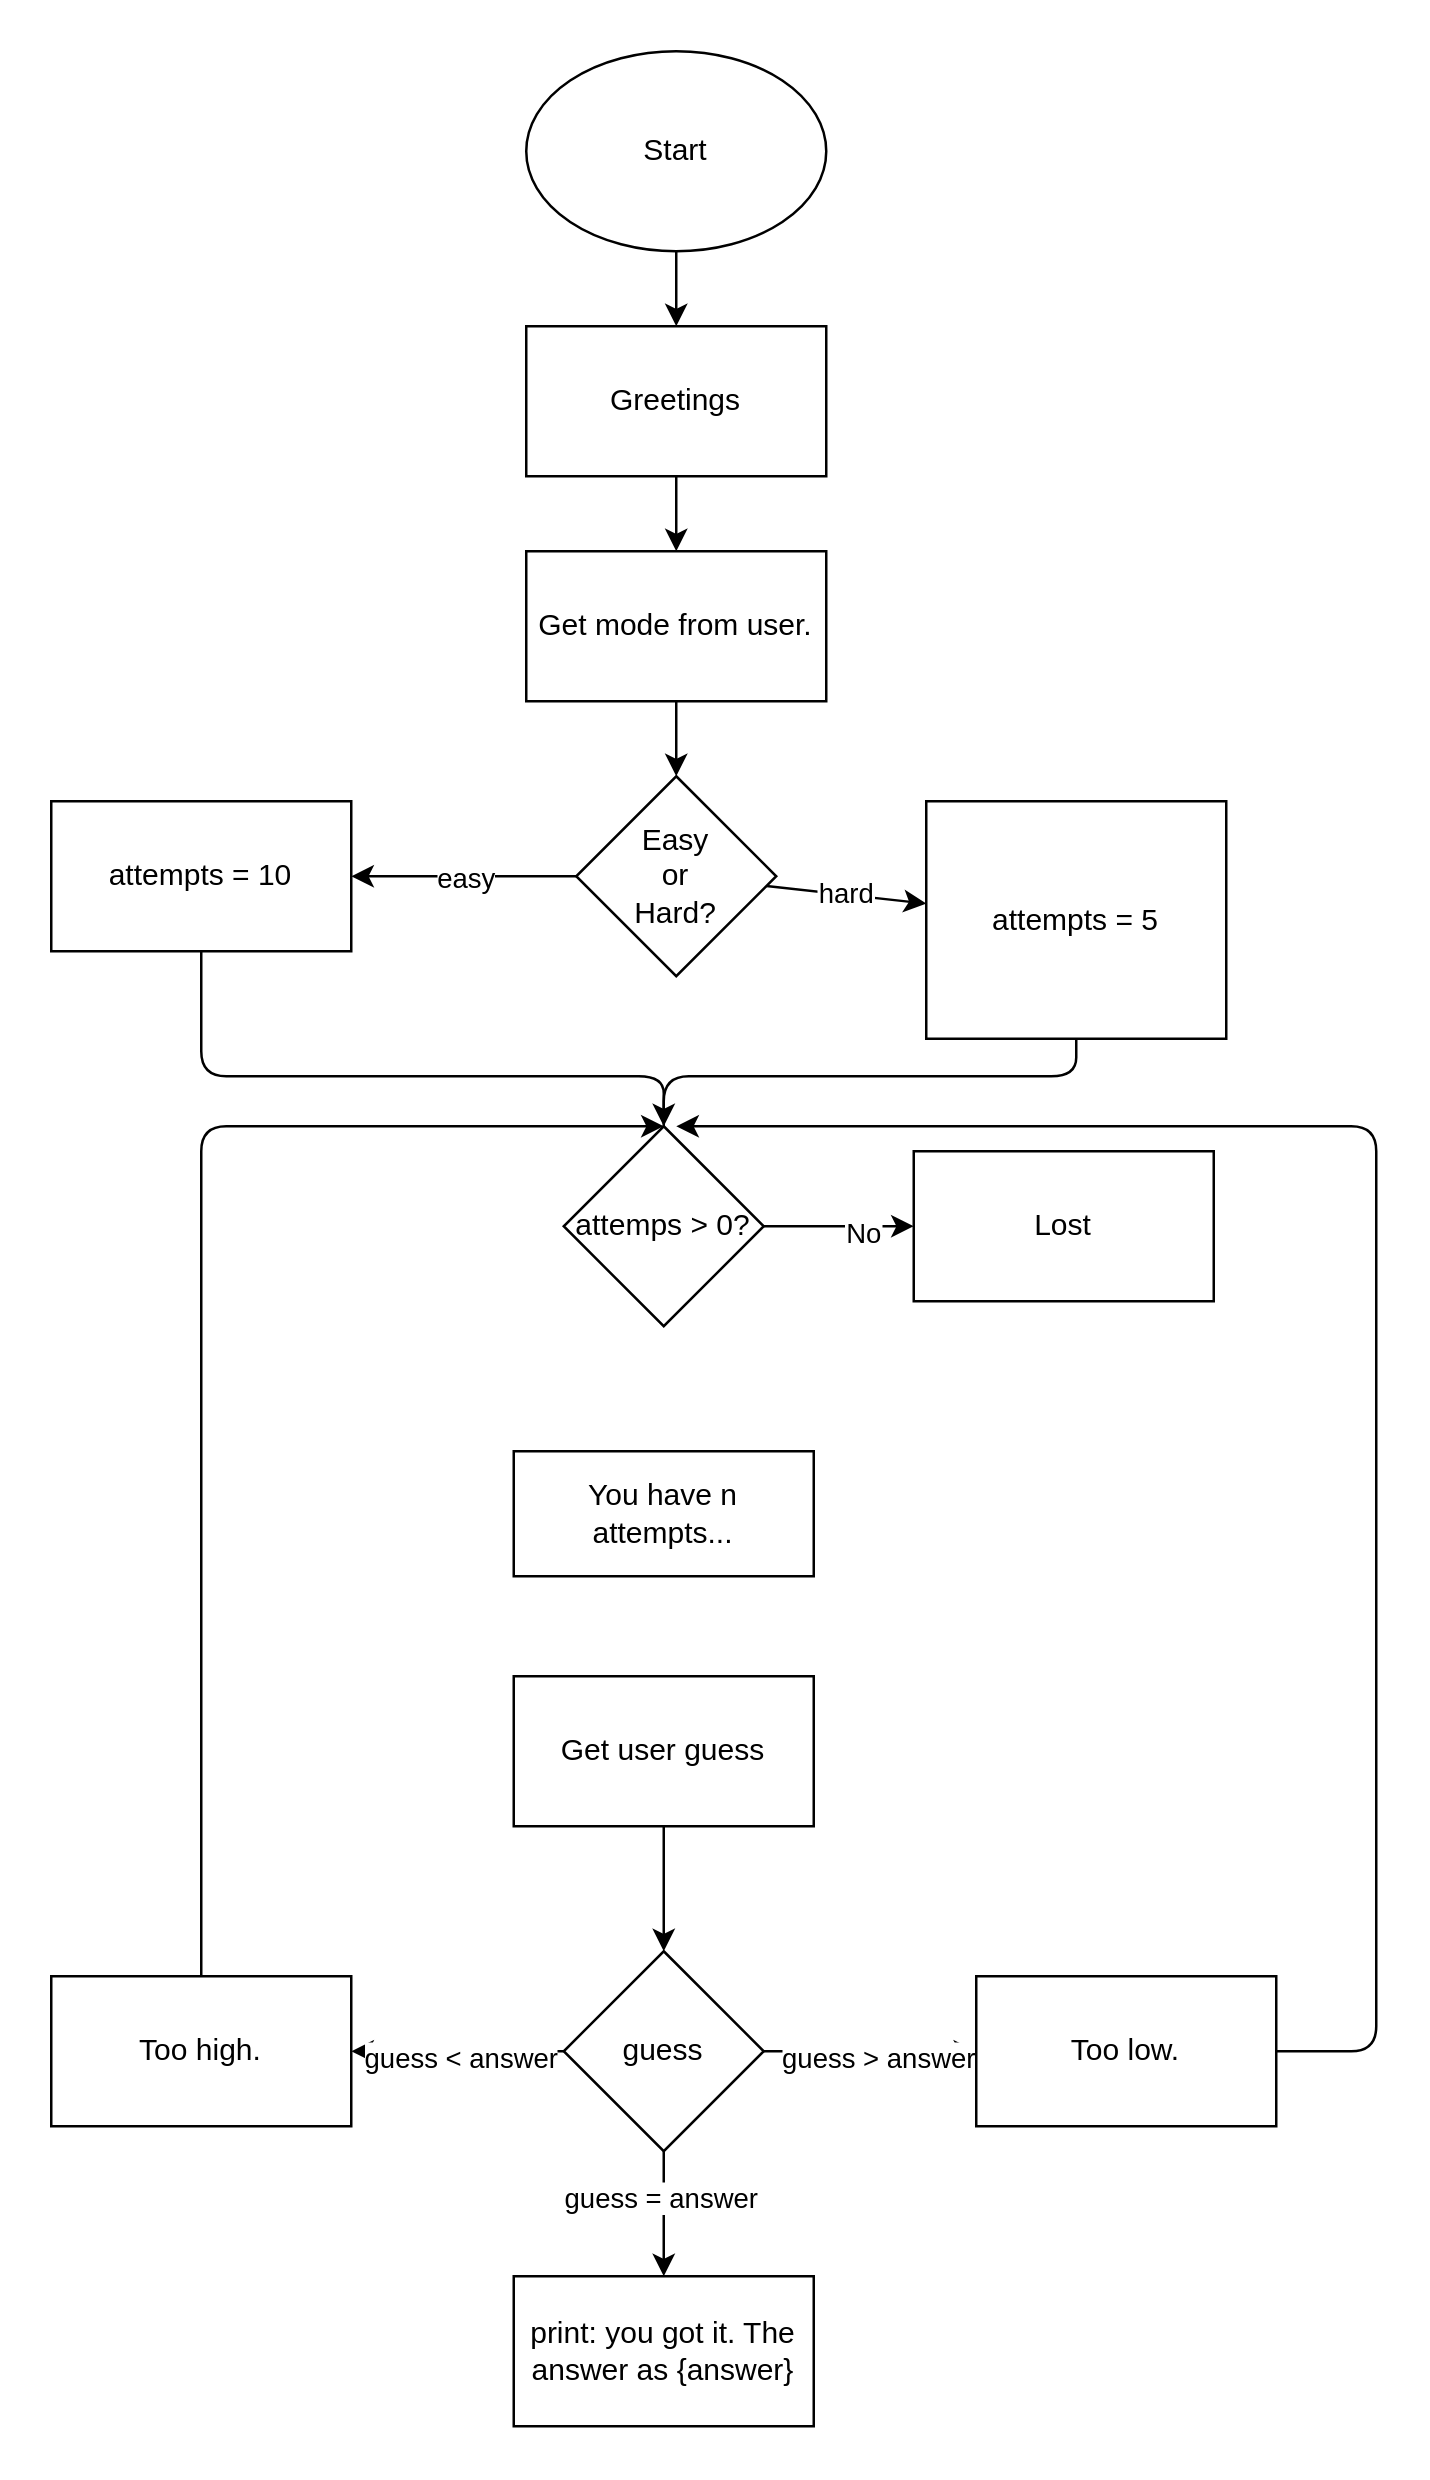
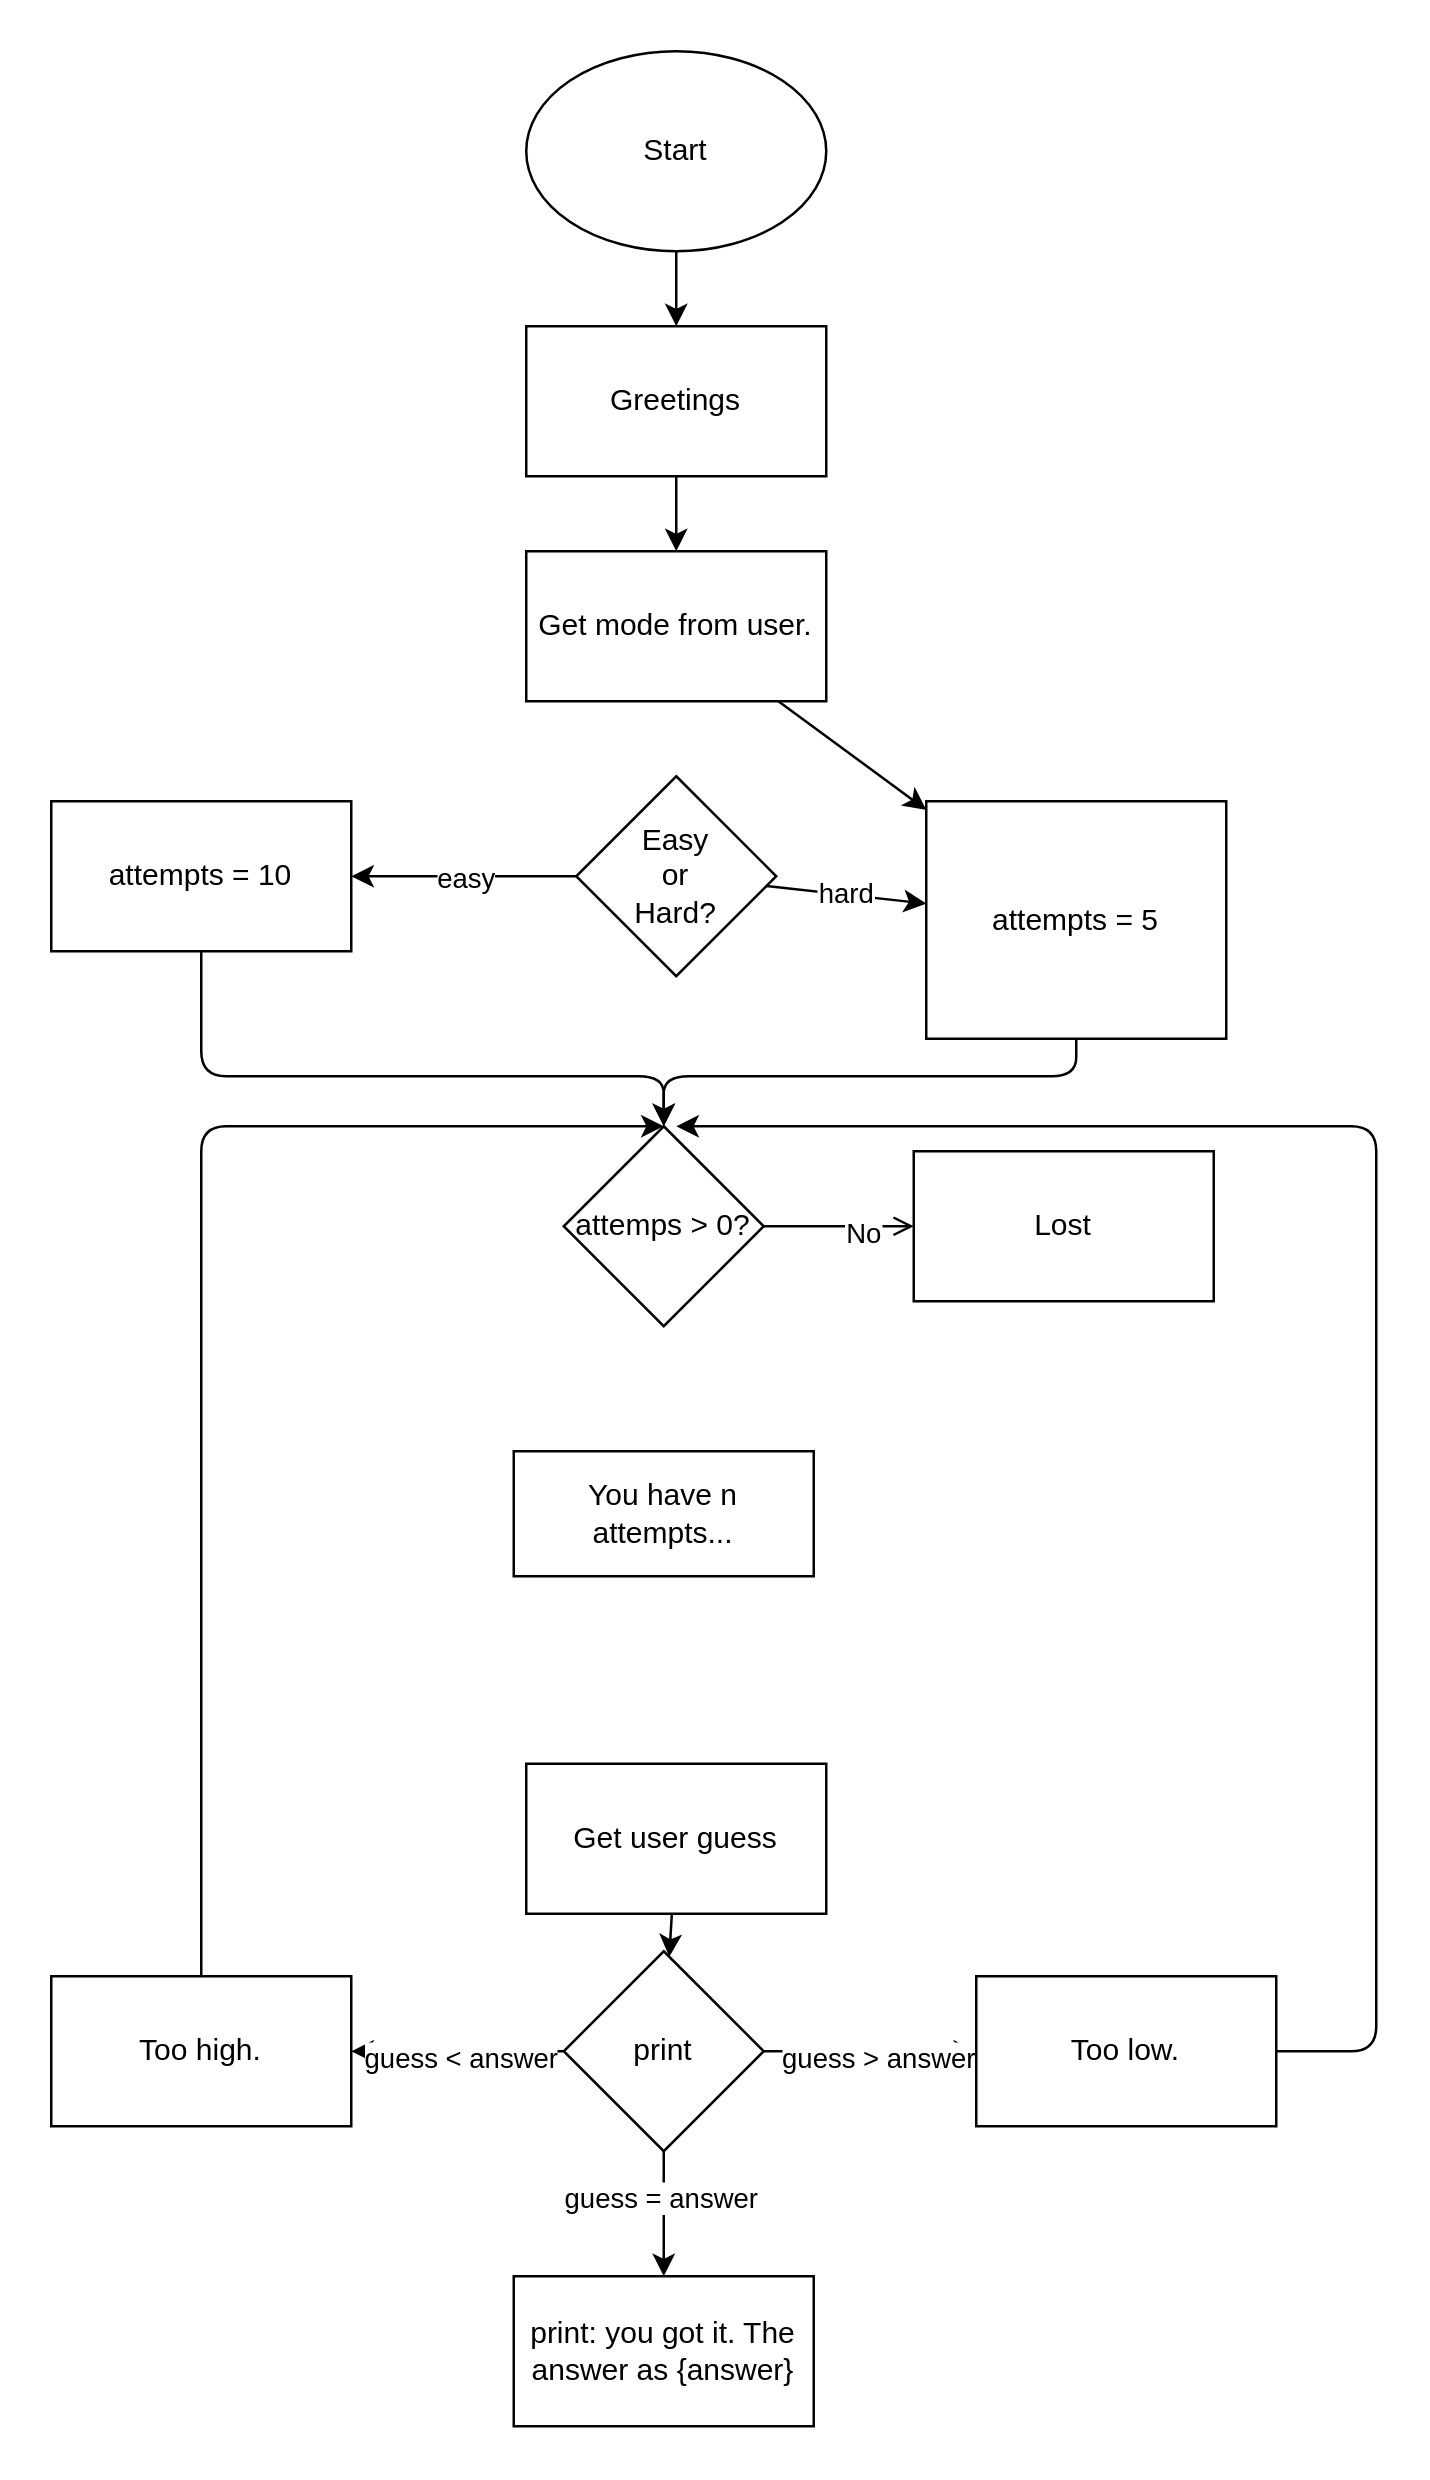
edge "Get mode from user." -> "Easy or Hard?": now "Get mode from user." -> "attempts = 5"
edge "attempts = 5" -- "attemps > 0?": arrowhead none -> classic
edge "attemps > 0?" -> "Lost": arrowhead classic -> open
node "Get user guess": moved (664, 1751) -> (676, 1839)
node "guess": label "guess" -> "print"
